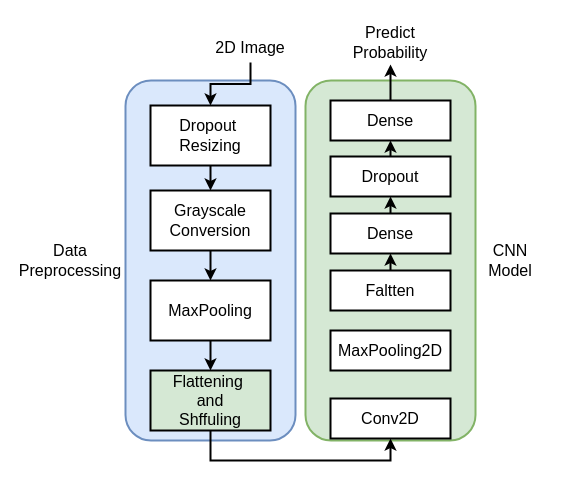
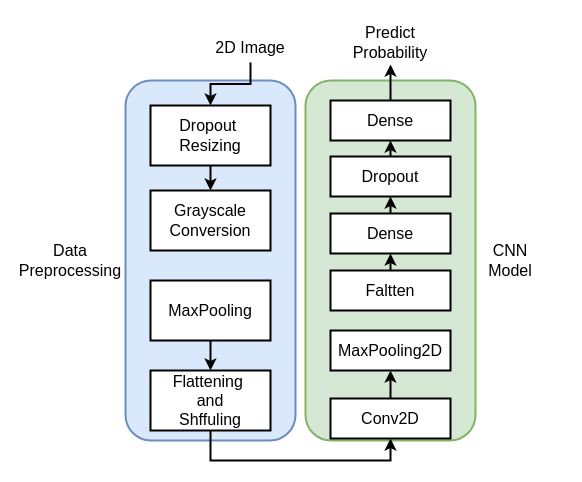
edge "Grayscale Conversion" -> "MaxPooling": removed
edge "Conv2D" -> "MaxPooling2D": added
node "Flattening and Shffuling": fillcolor #d5e8d4 -> #ffffff
